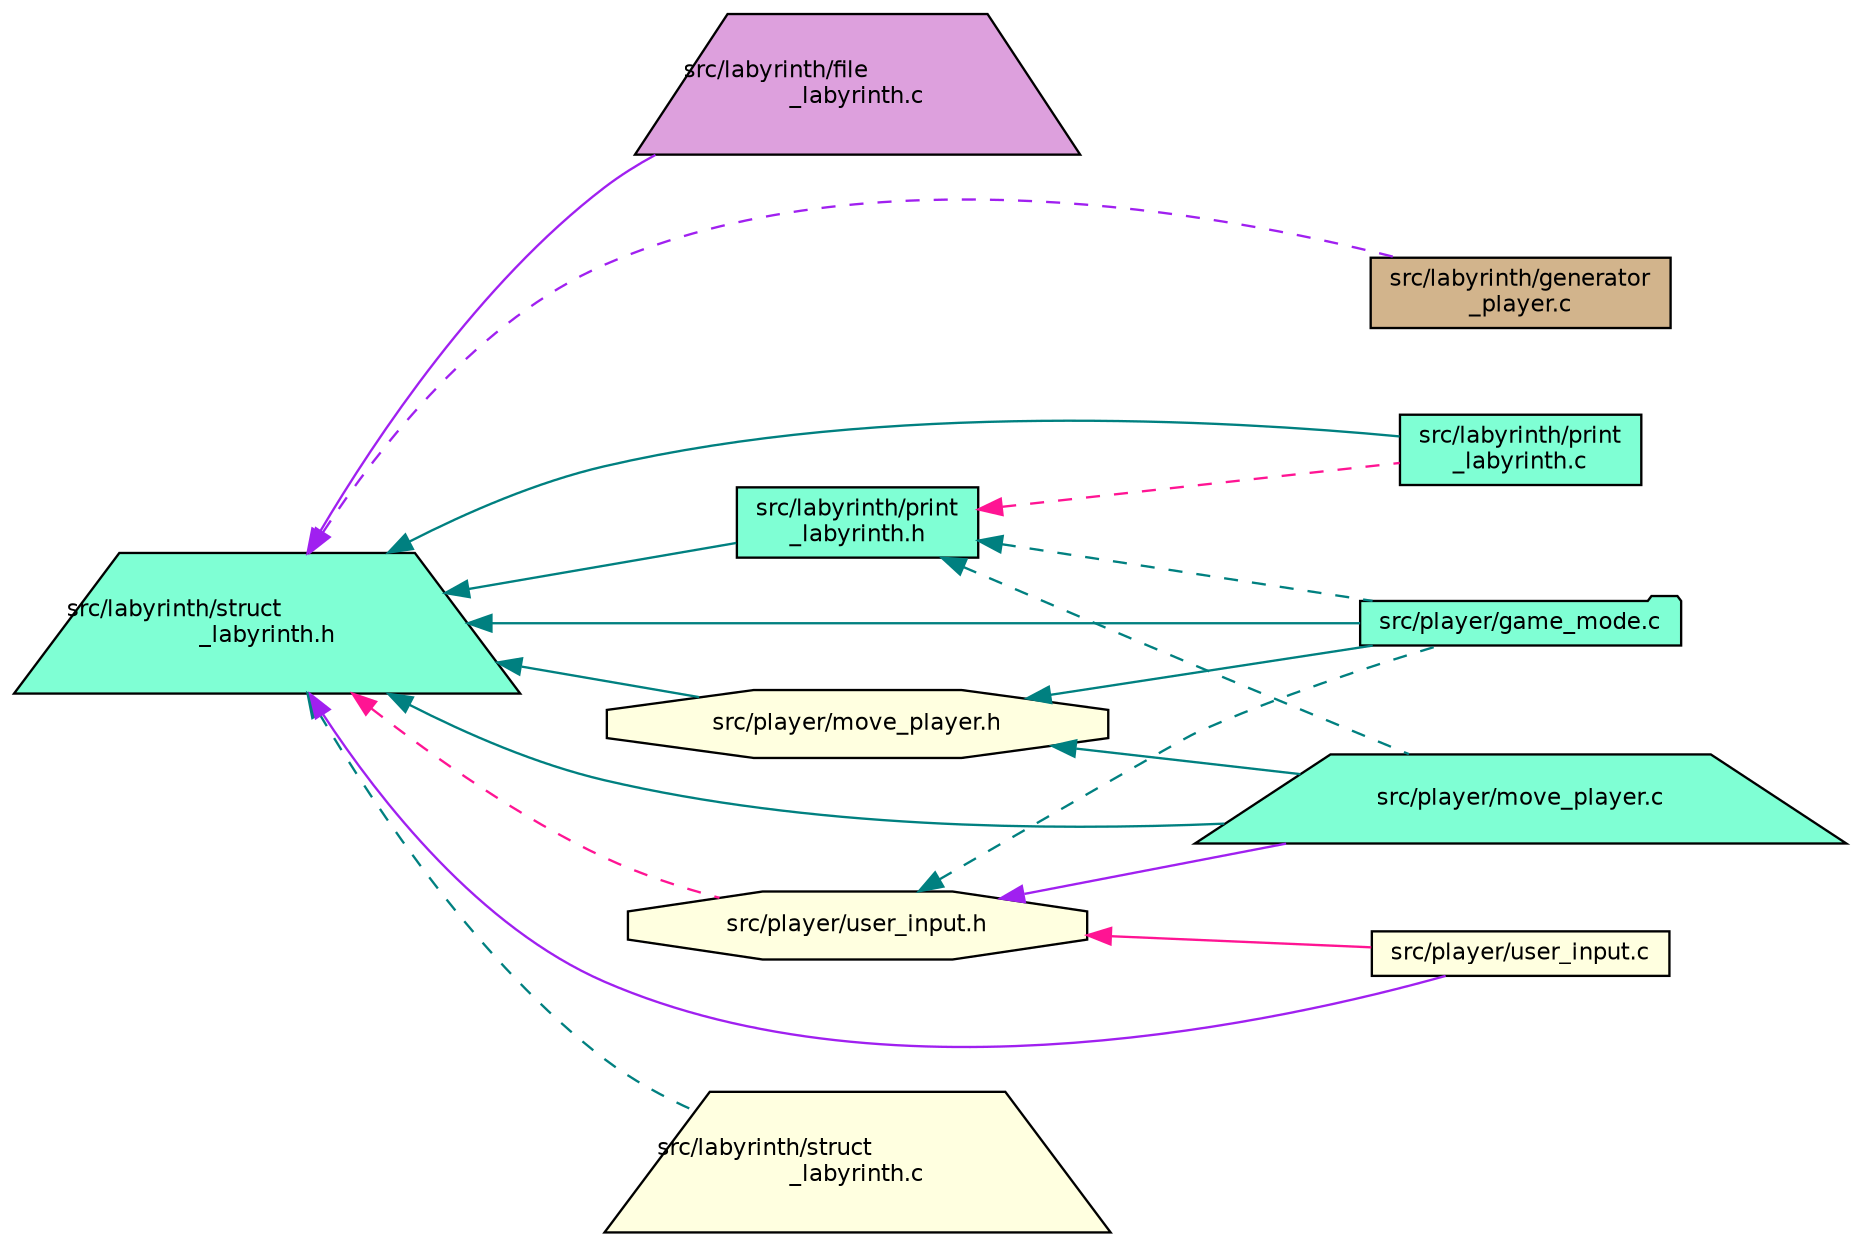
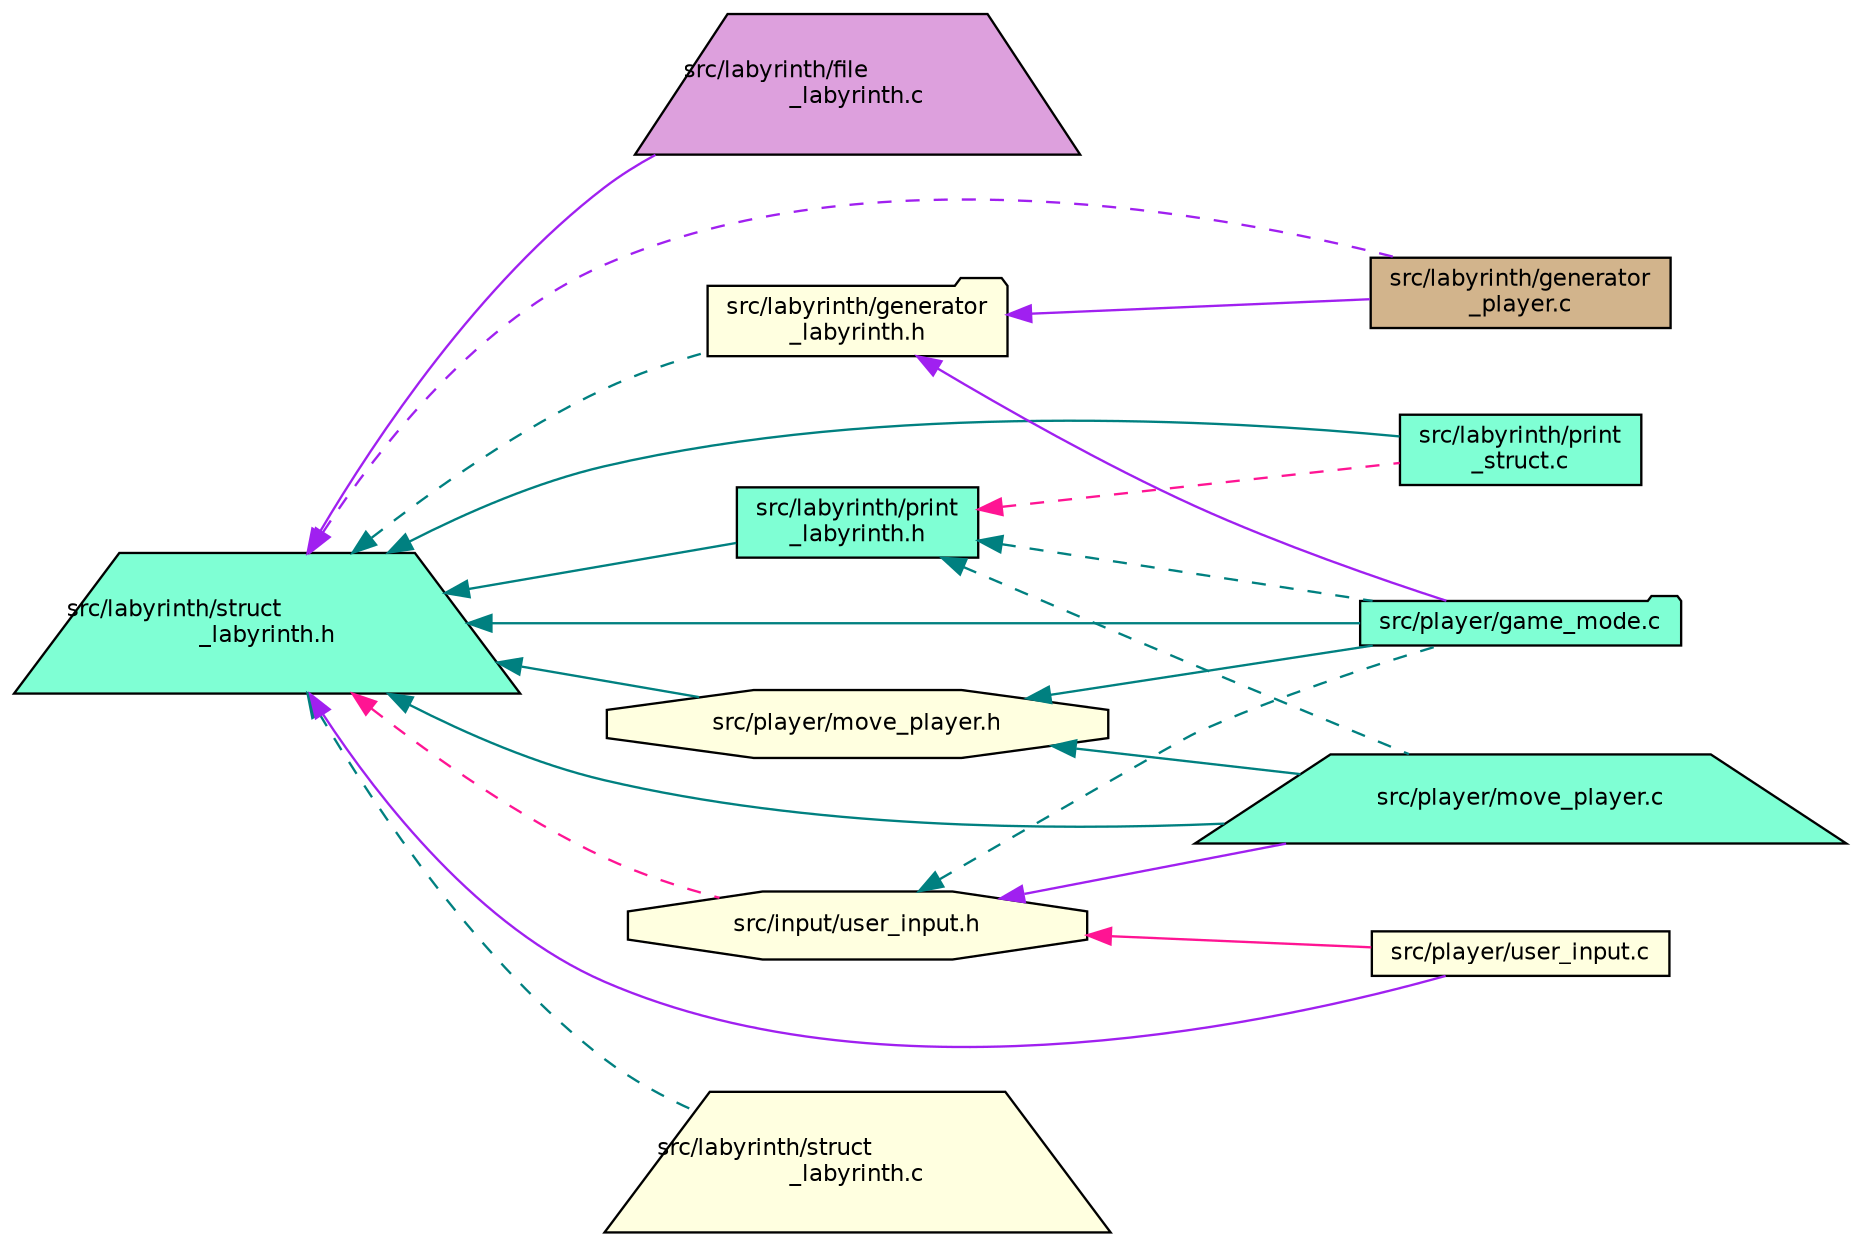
node "src/labyrinth/generator _labyrinth.h": added
node "src/labyrinth/print _labyrinth.c": label "src/labyrinth/print _labyrinth.c" -> "src/labyrinth/print _struct.c"
node "src/player/user_input.h": label "src/player/user_input.h" -> "src/input/user_input.h"
